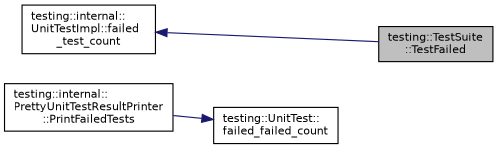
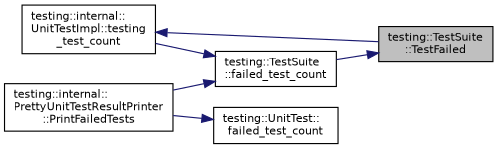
node "testing::internal:: UnitTestImpl::failed _test_count": label "testing::internal:: UnitTestImpl::failed _test_count" -> "testing::internal:: UnitTestImpl::testing _test_count"
node "testing::TestSuite ::failed_test_count": added
node "testing::UnitTest:: failed_failed_count": label "testing::UnitTest:: failed_failed_count" -> "testing::UnitTest:: failed_test_count"
